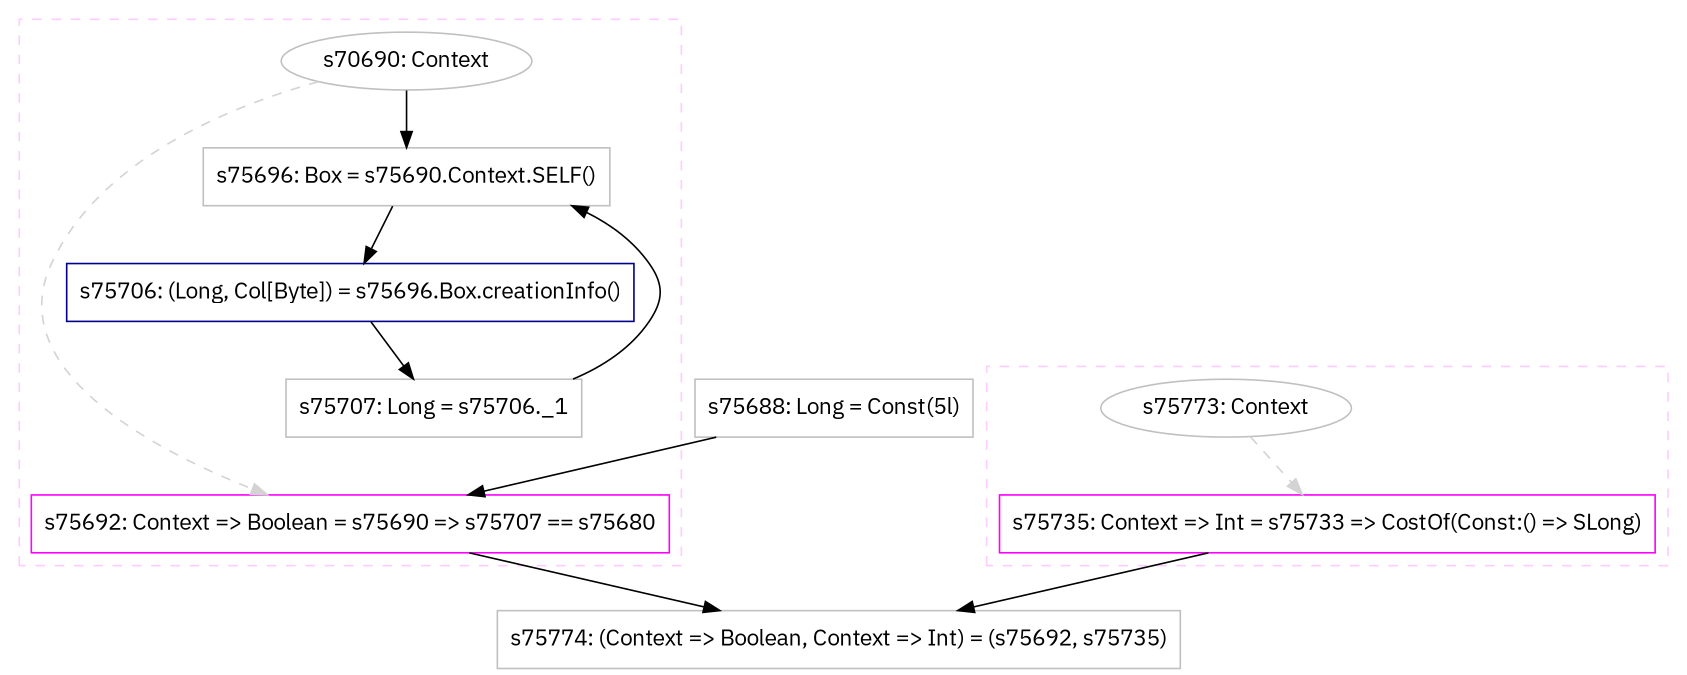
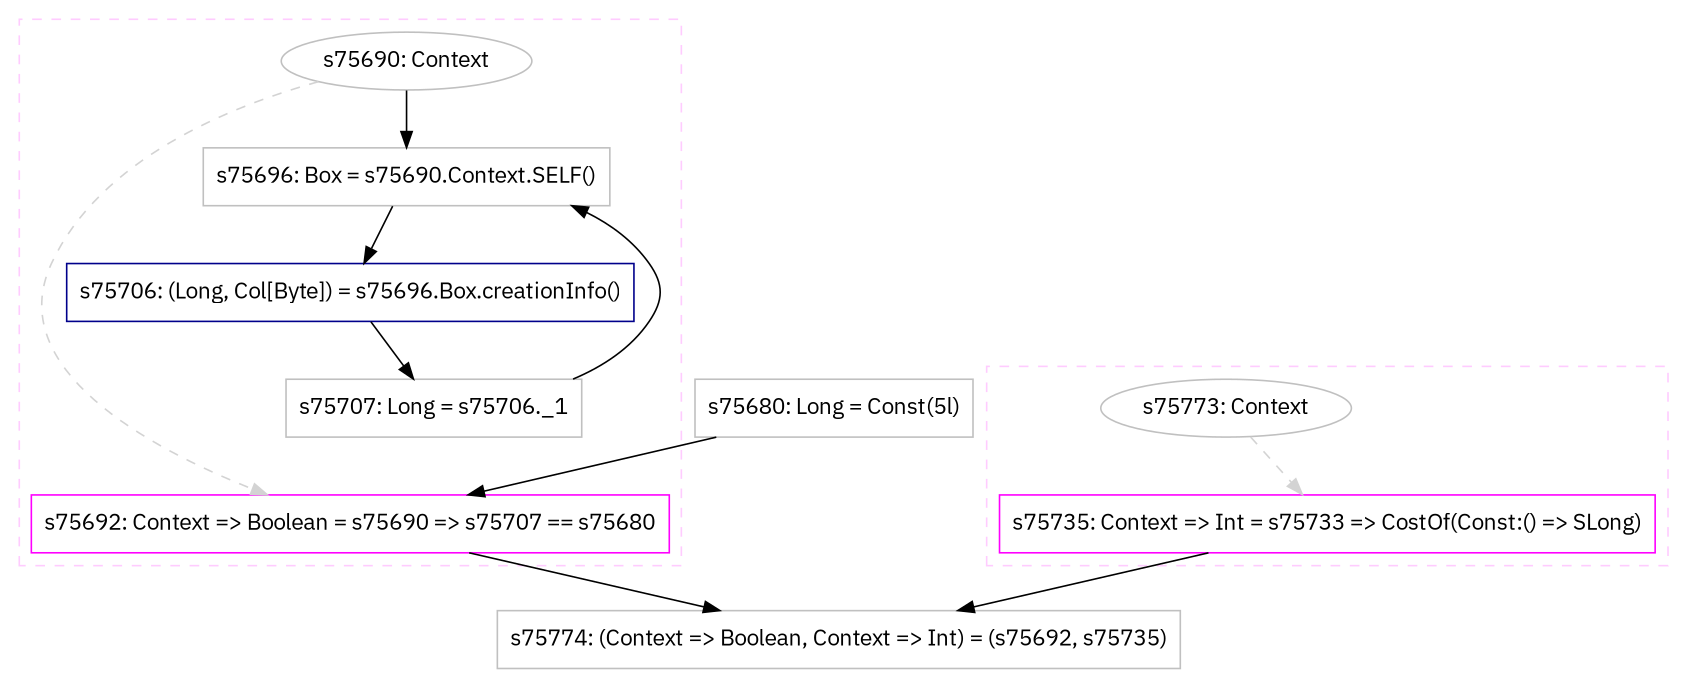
node "s70690: Context": label "s70690: Context" -> "s75690: Context"
node "s75688: Long = Const(5l)": label "s75688: Long = Const(5l)" -> "s75680: Long = Const(5l)"
